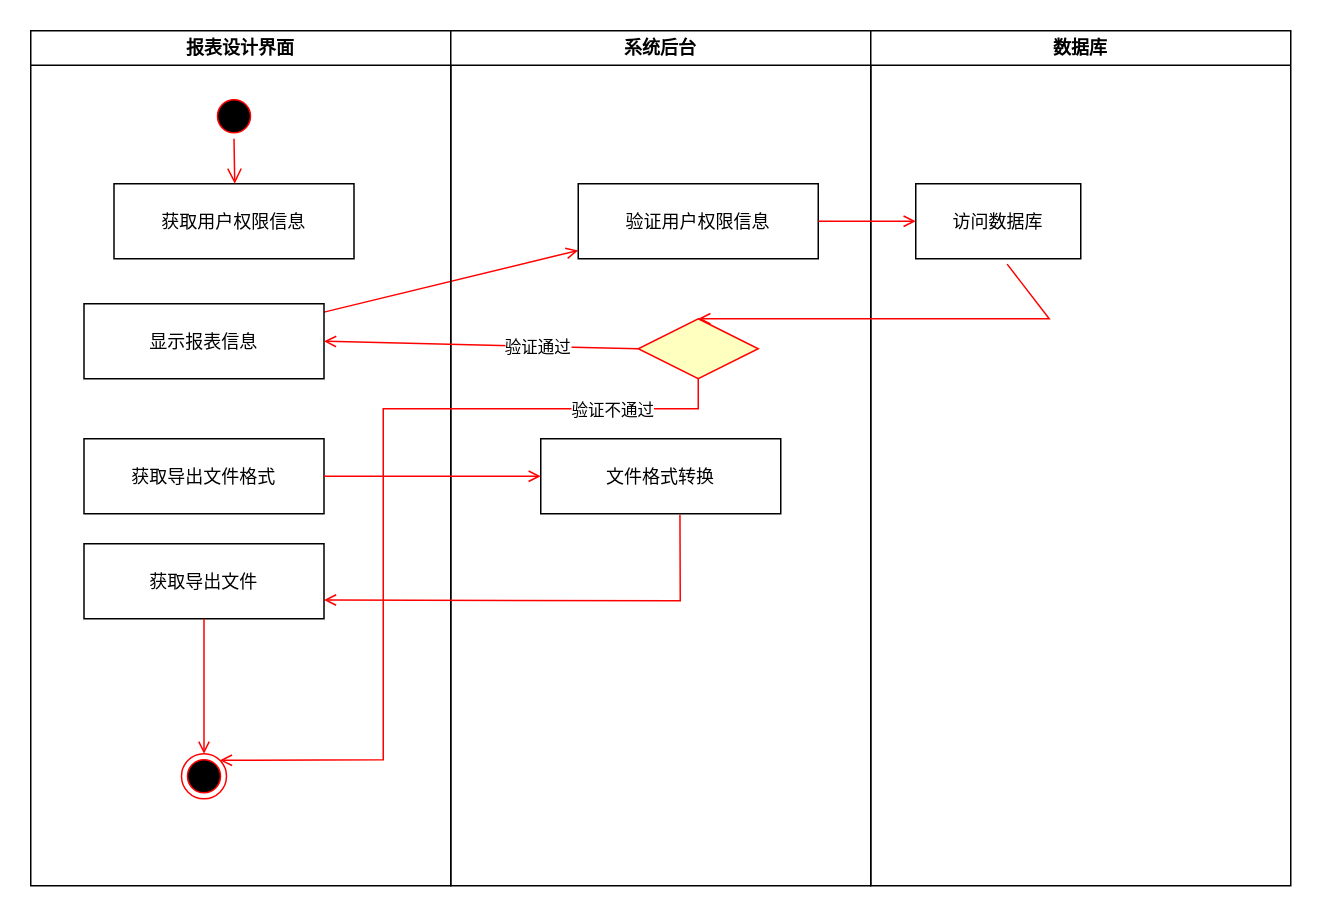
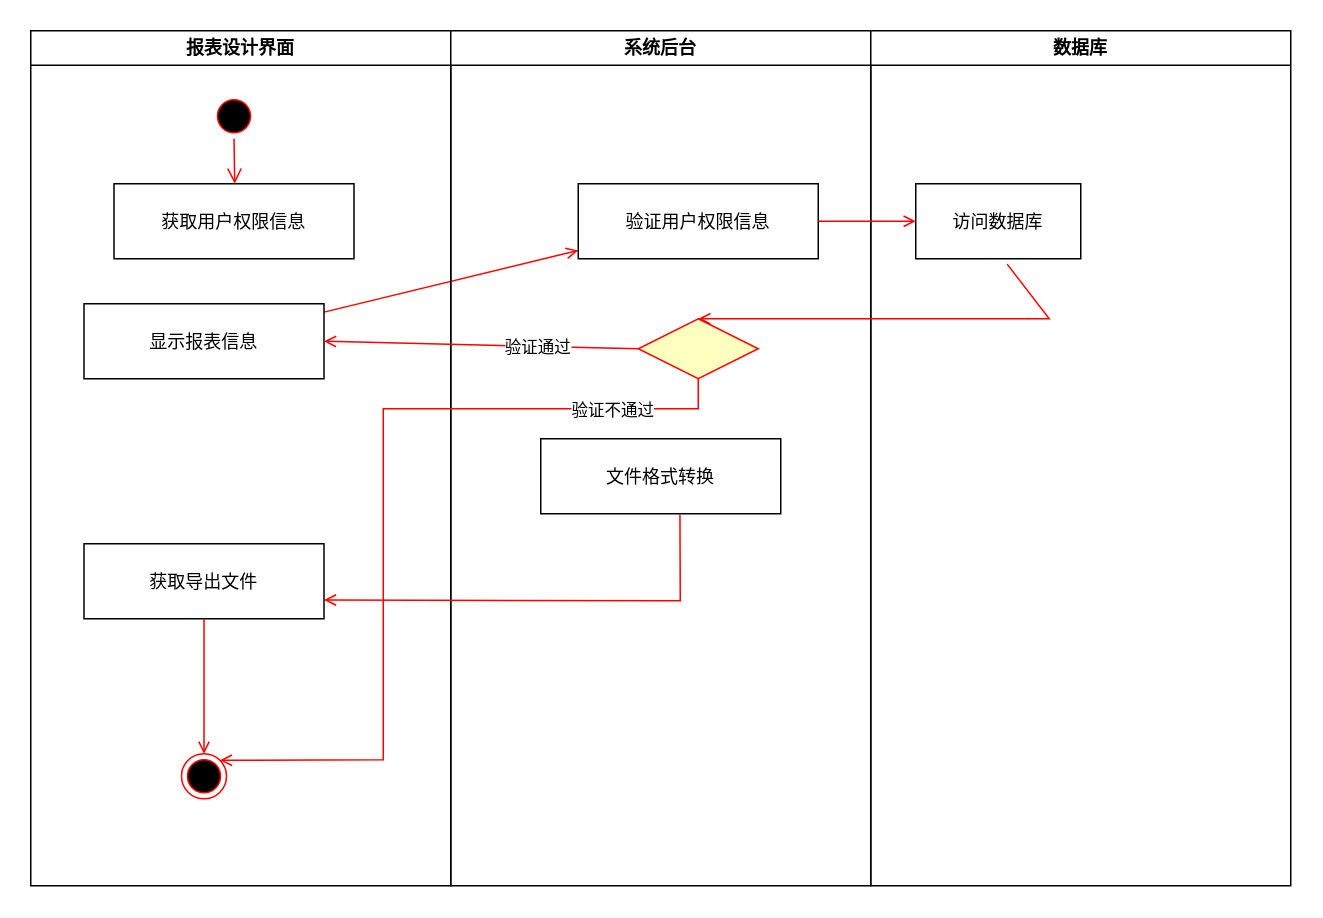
node "获取导出文件格式": removed
edge "获取导出文件格式" -> "文件格式转换": removed
